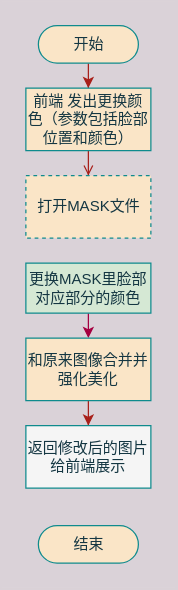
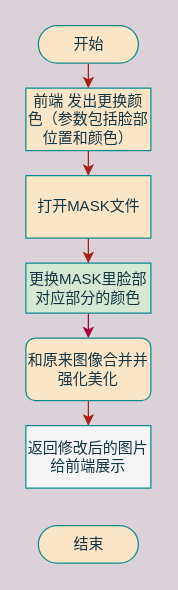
edge "前端 发出更换颜色（参数包括脸部位置和颜色）" -> "打开MASK文件": arrowhead open -> classic
node "打开MASK文件": style dashed -> solid
edge "打开MASK文件" -> "更换MASK里脸部对应部分的颜色": added
node "和原来图像合并并强化美化": shape rectangle -> rounded rectangle
